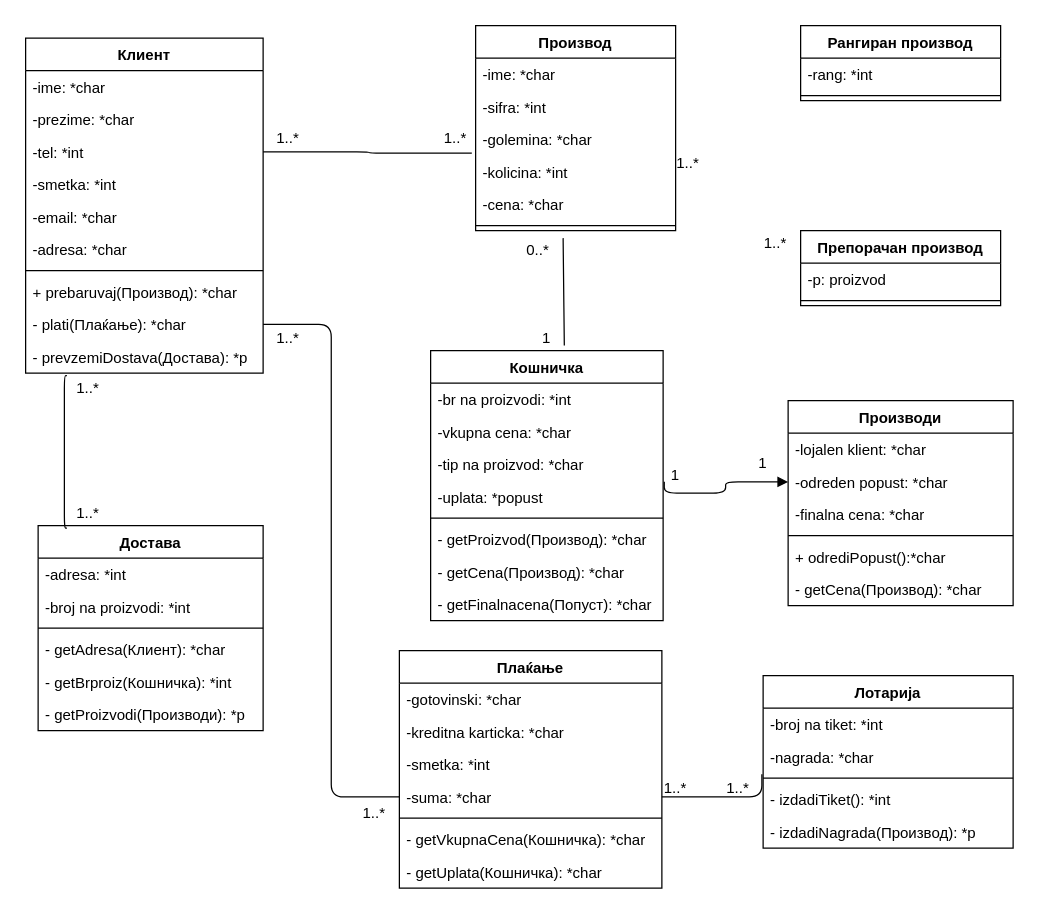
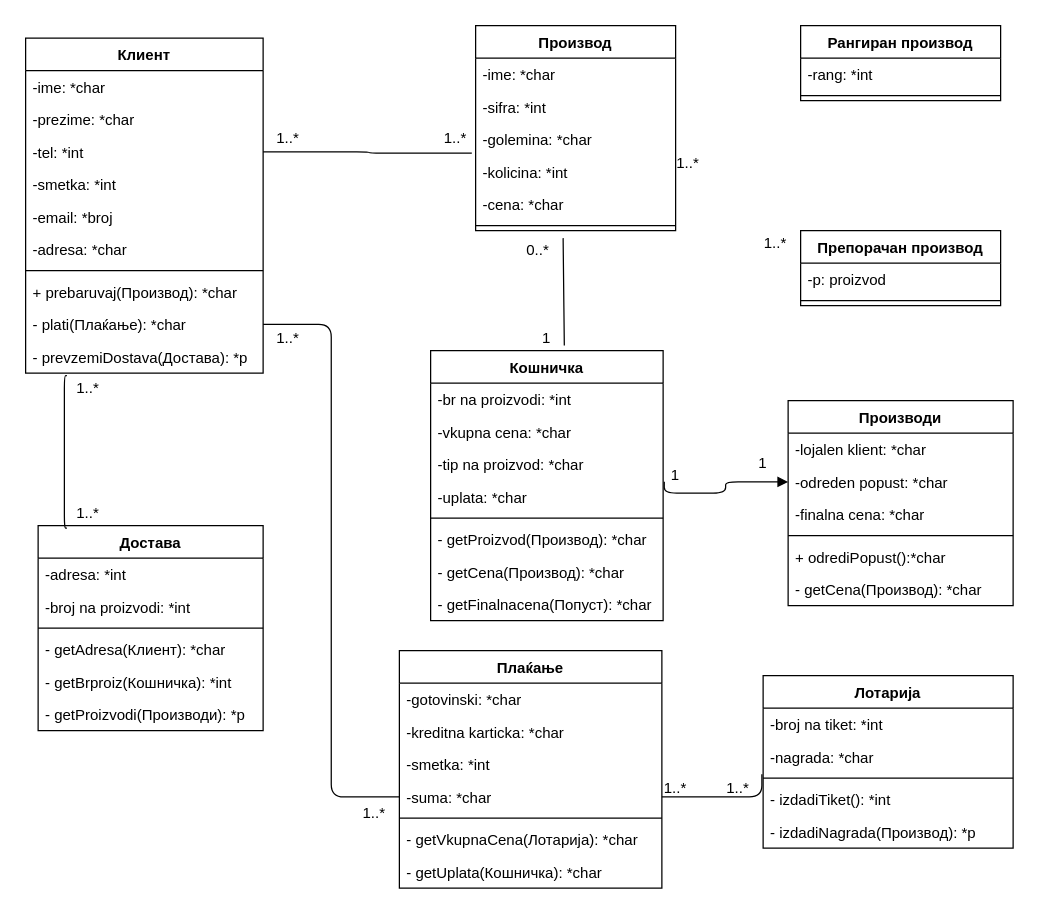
node "-email: *char": label "-email: *char" -> "-email: *broj"
node "-uplata: *popust": label "-uplata: *popust" -> "-uplata: *char"
node "- getVkupnaCena(Кошничка): *char": label "- getVkupnaCena(Кошничка): *char" -> "- getVkupnaCena(Лотарија): *char"
